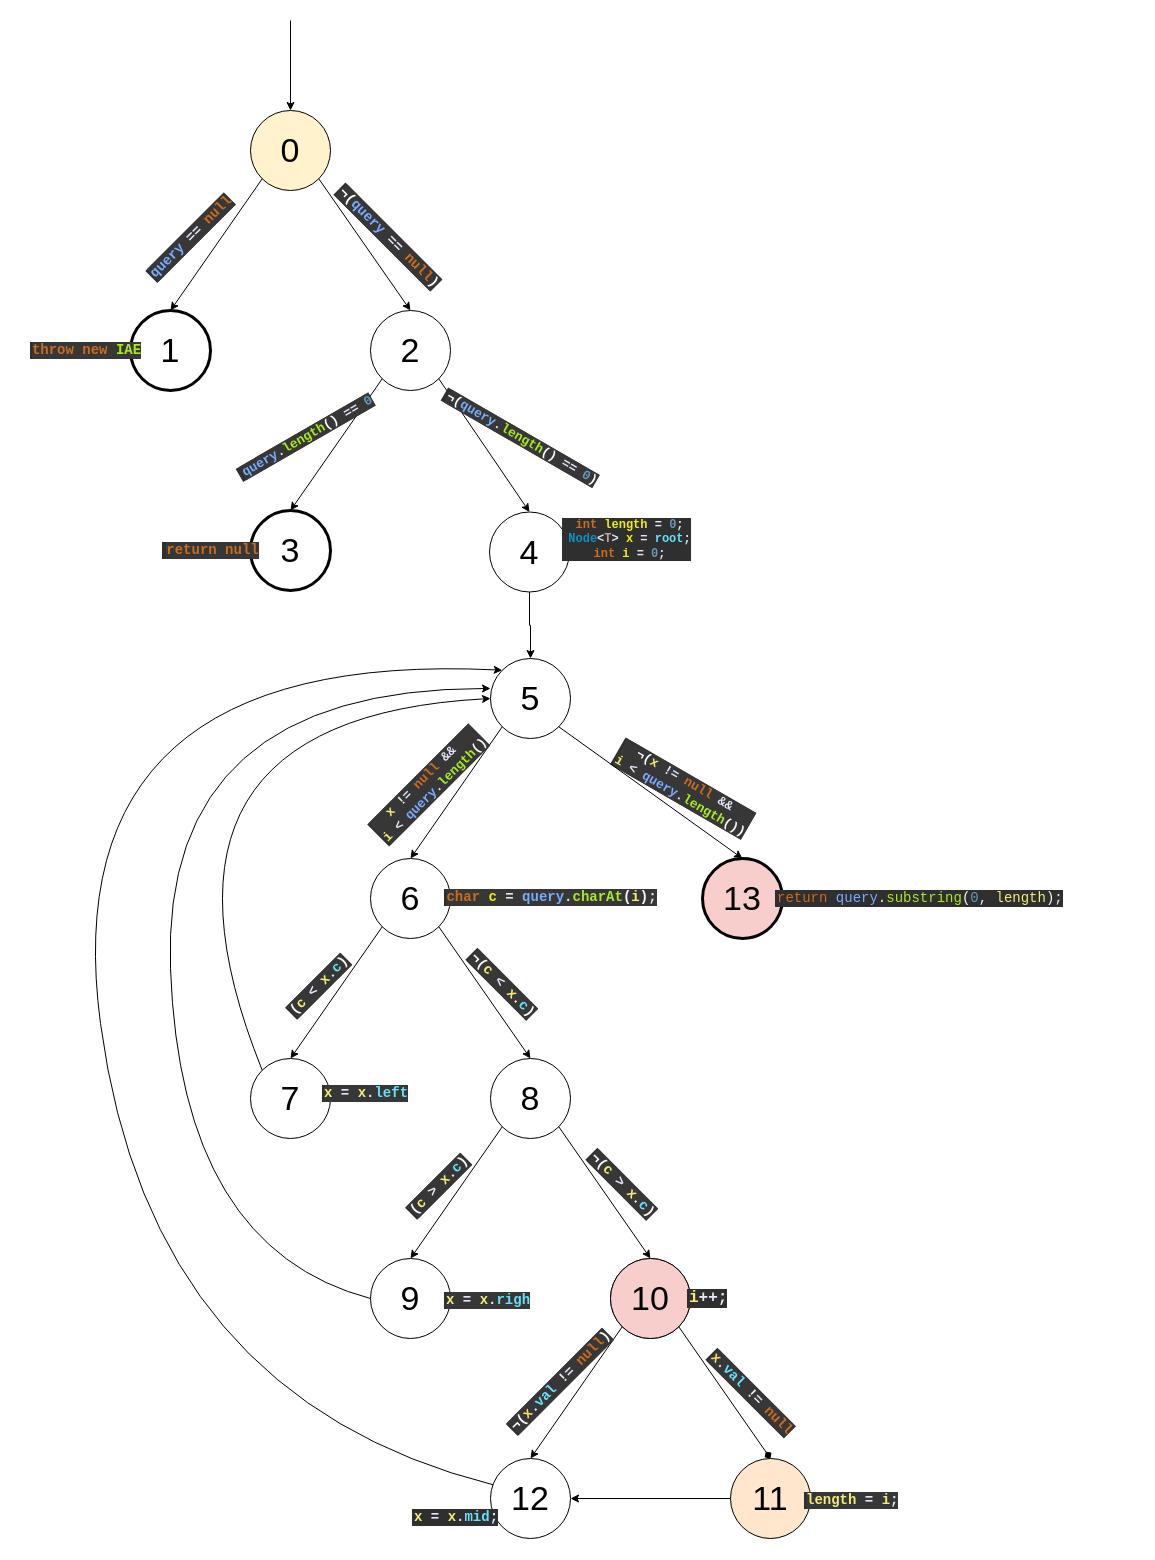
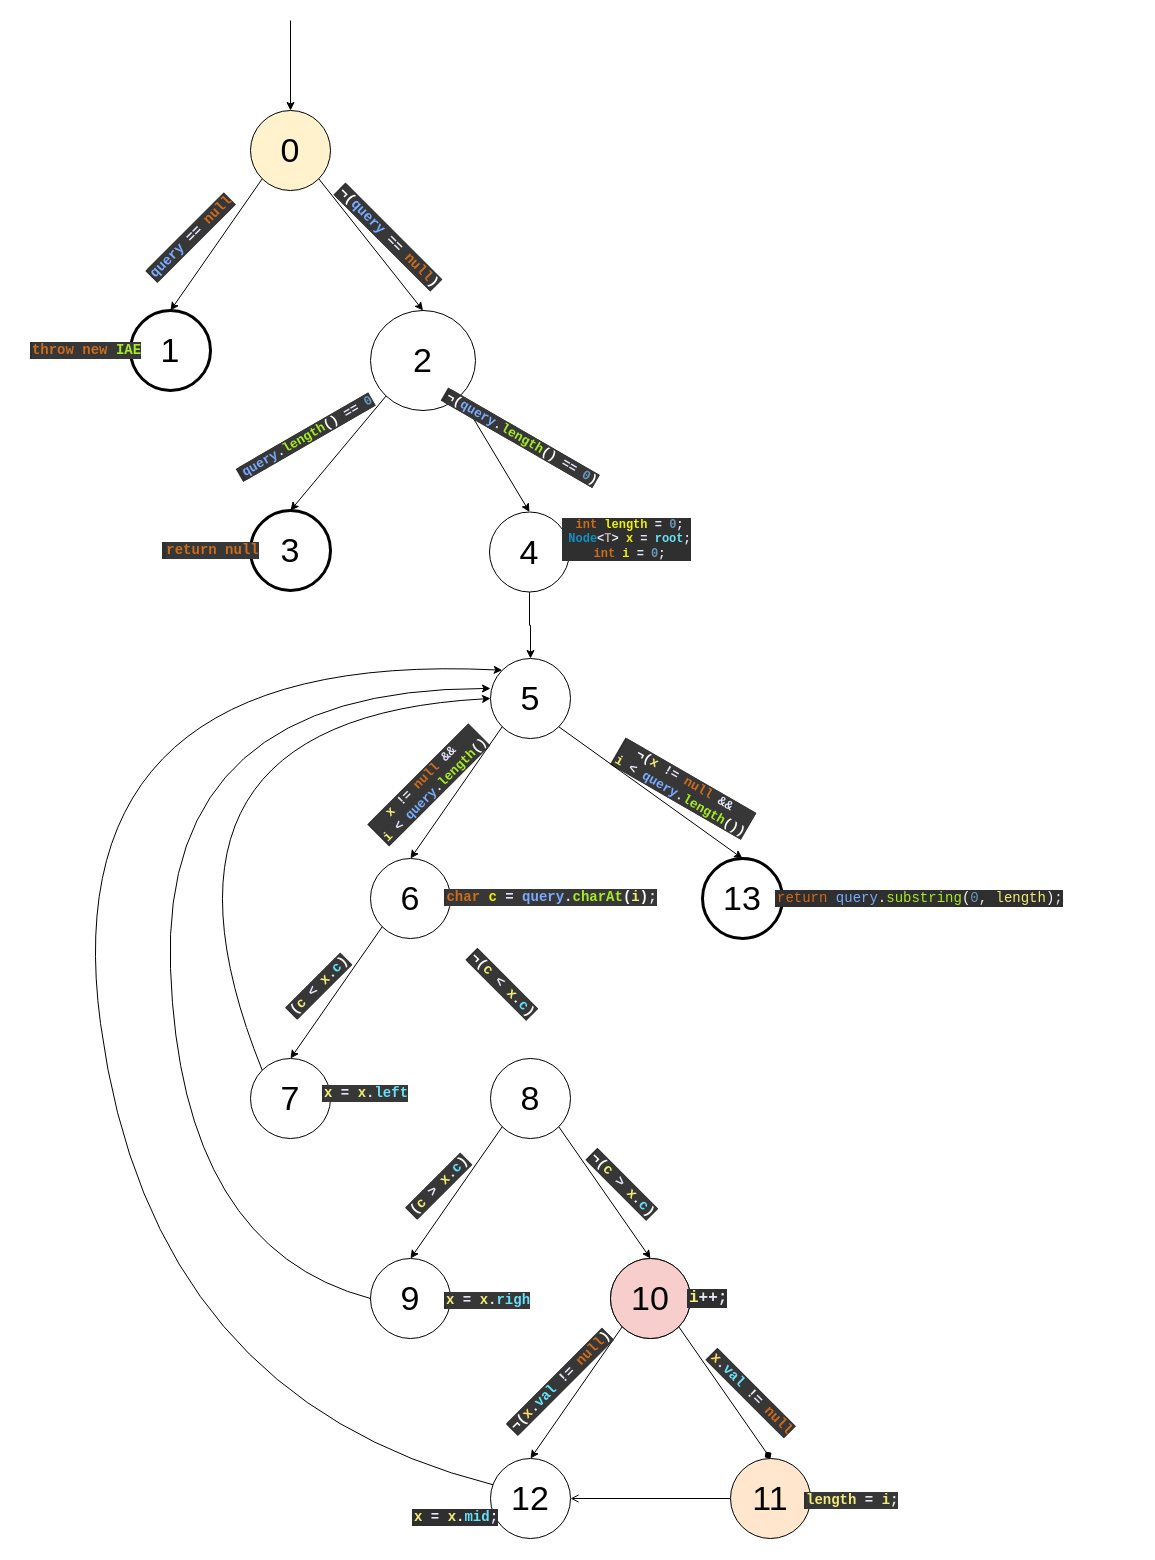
node "2": size 80x80 -> 105x100
node "13": fillcolor #f8cecc -> #ffffff
edge "6" -> "8": removed
edge "11" -> "12": arrowhead classic -> open
